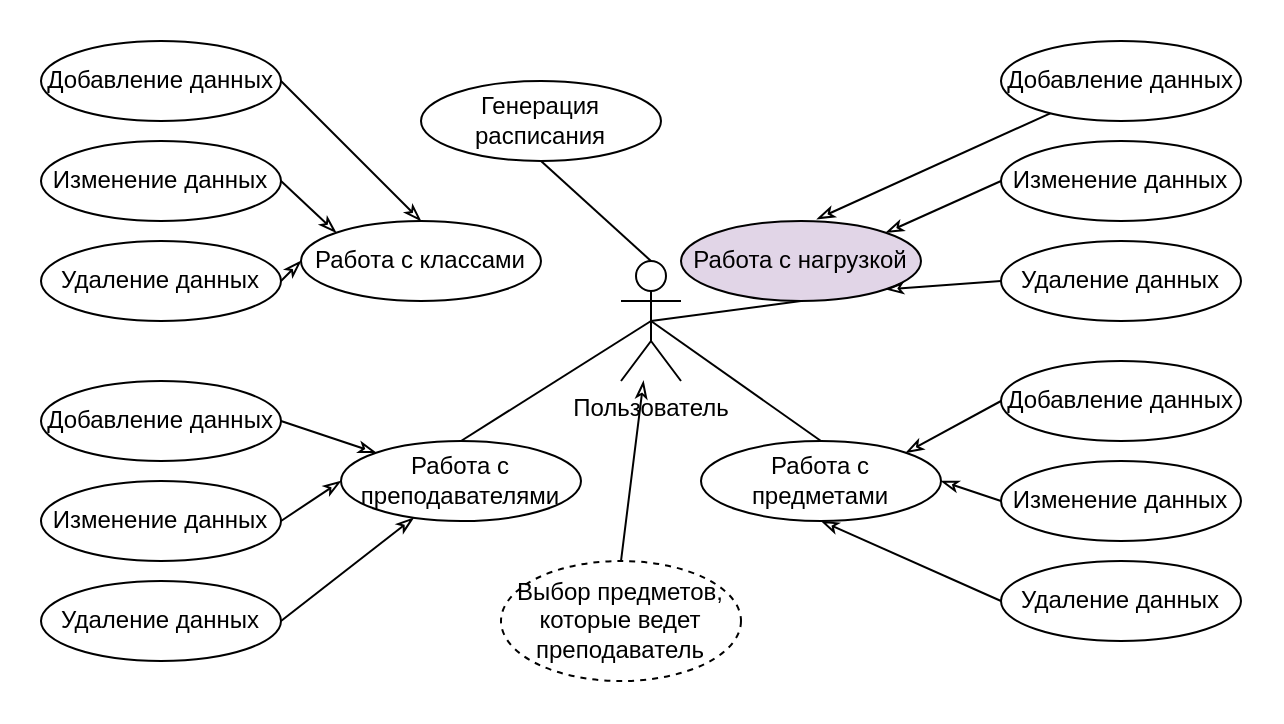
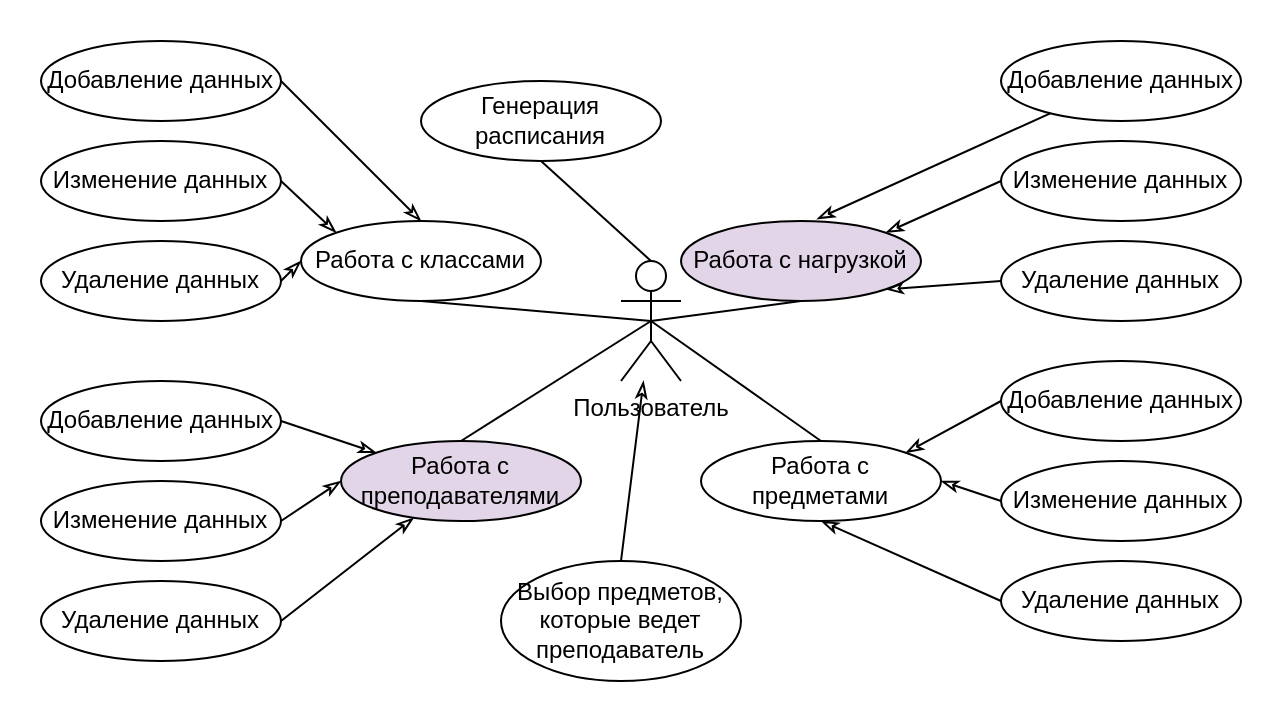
edge "Работа с классами" -- "Пользователь": added
node "Работа с преподавателями": fillcolor #ffffff -> #e1d5e7
node "Выбор предметов, которые ведет преподаватель": style dashed -> solid
